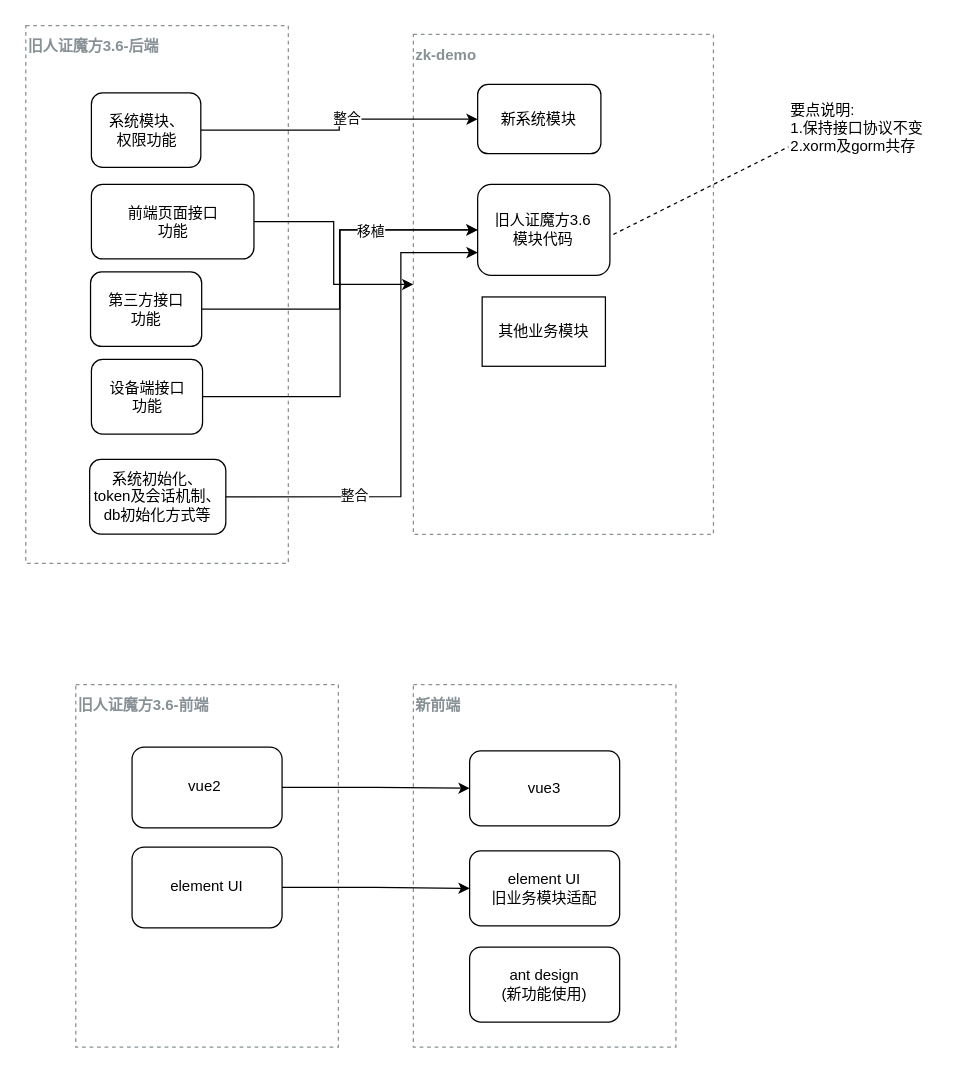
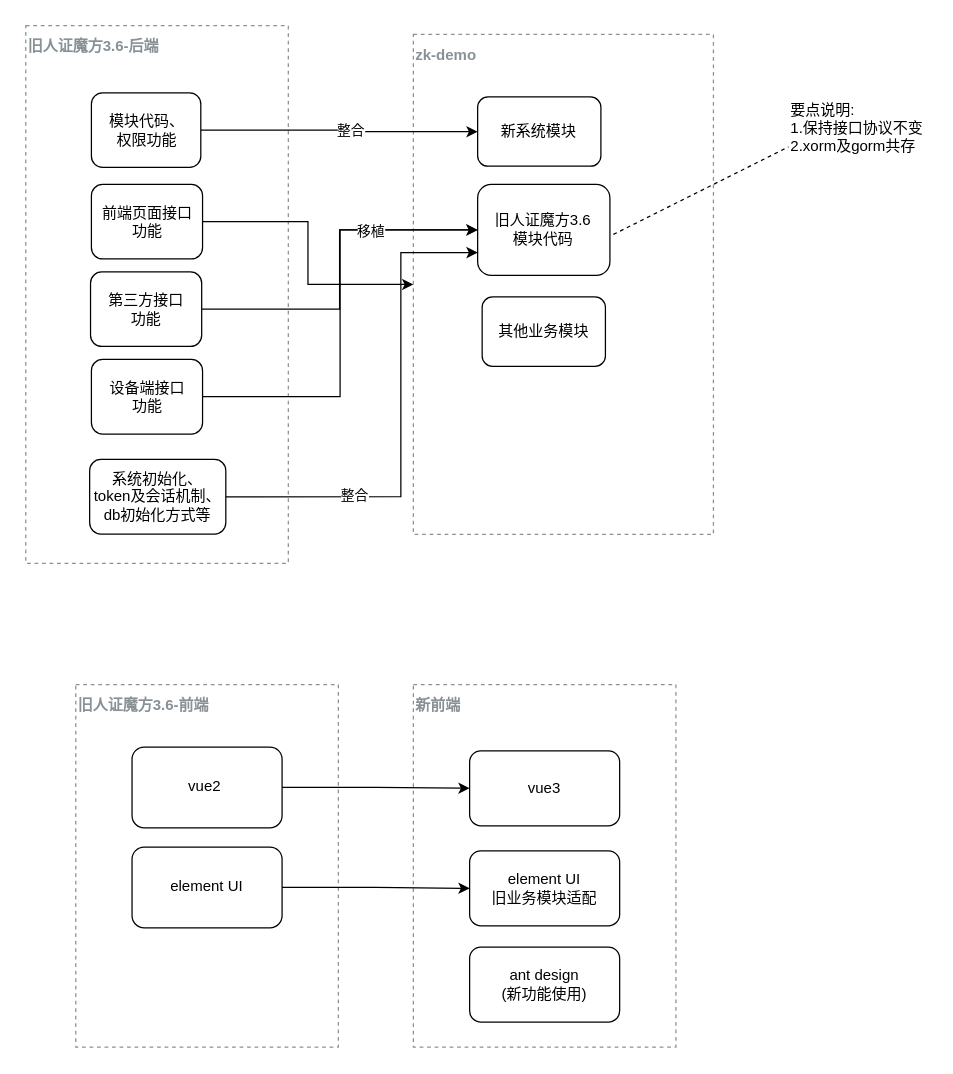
node "新系统模块": moved (539, 119) -> (539, 132)
node "系统模块、 权限功能": label "系统模块、 权限功能" -> "模块代码、 权限功能"
node "前端页面接口 功能": size 163x75 -> 111x75
node "其他业务模块": shape rectangle -> rounded rectangle
